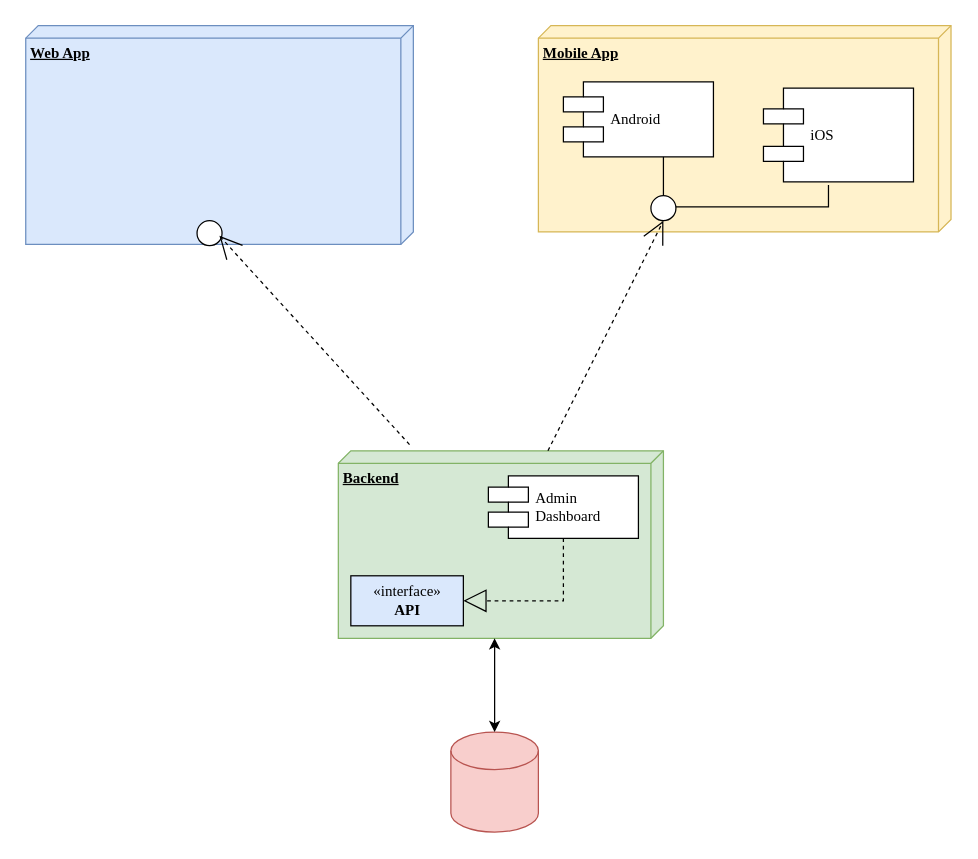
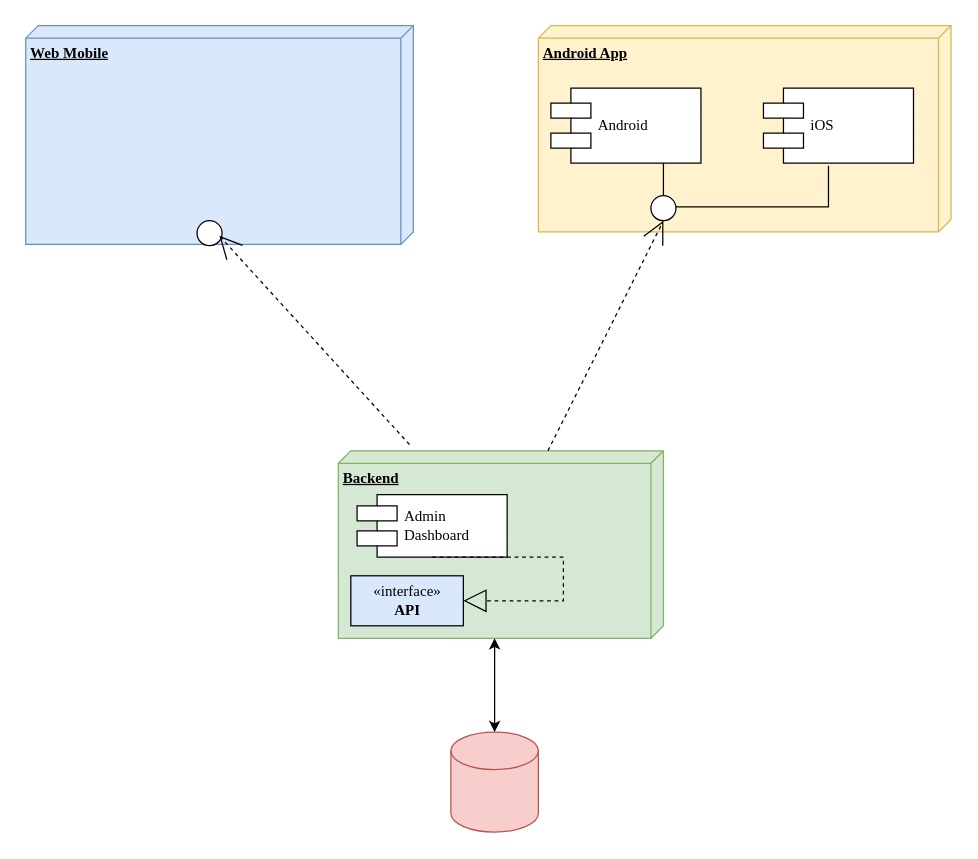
node "Web App": label "Web App" -> "Web Mobile"
node "Mobile App": label "Mobile App" -> "Android App"
node "Android": moved (638, 119) -> (626, 126)
node "iOS": size 150x94 -> 150x75
node "Admin Dashboard": moved (563, 507) -> (432, 526)
